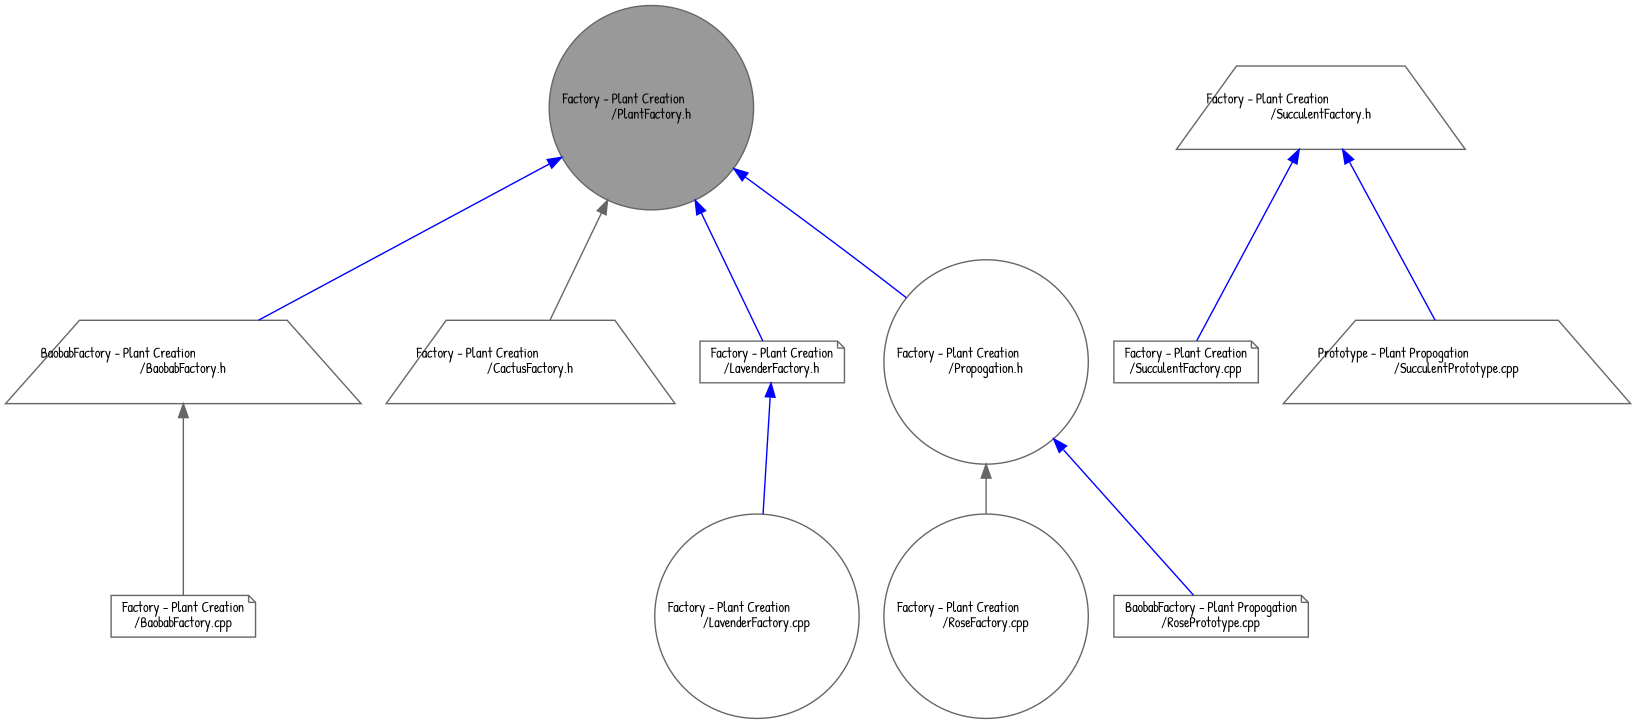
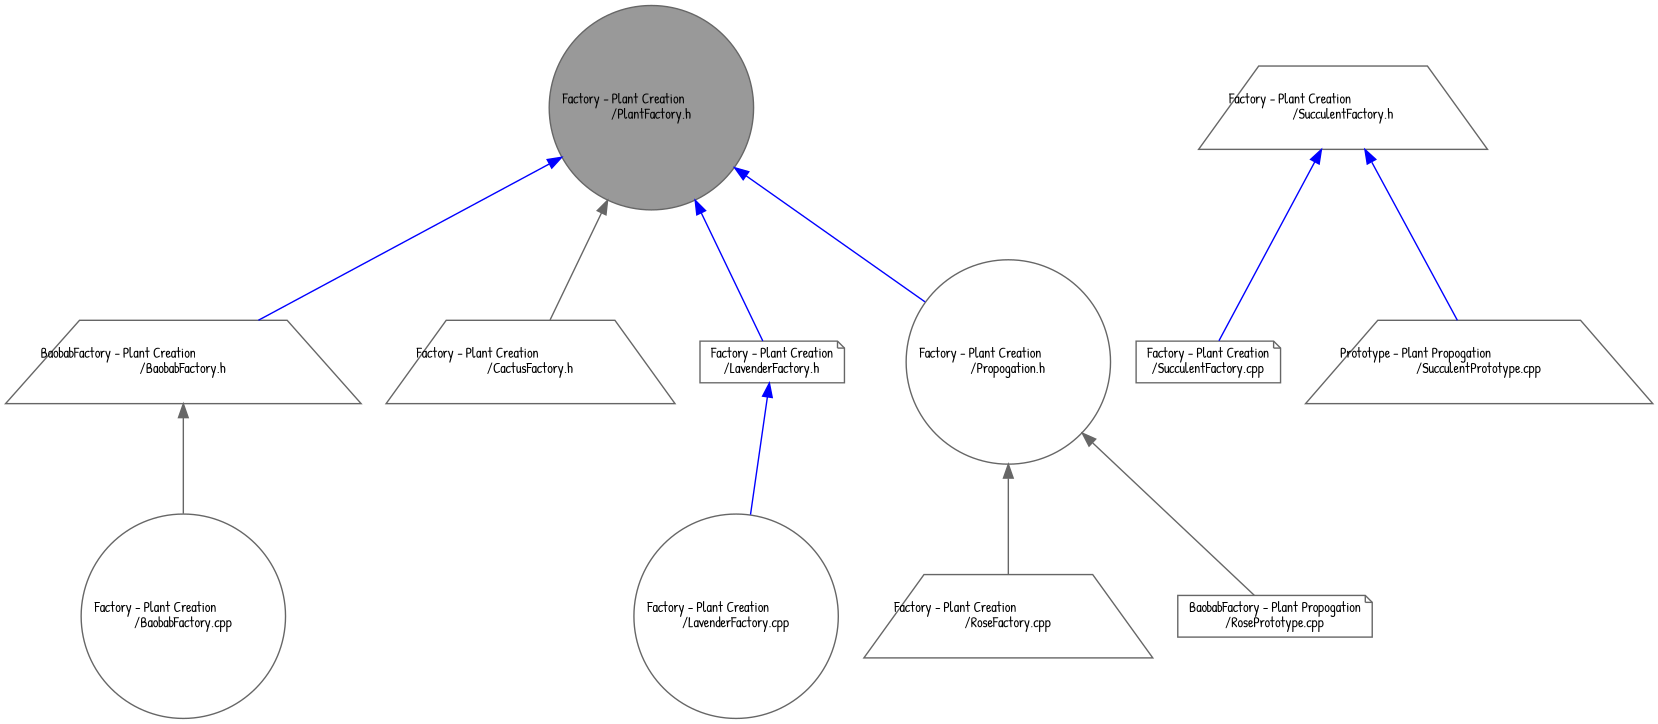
edge "BaobabFactory - Plant Propogation /RosePrototype.cpp" -> "Factory - Plant Creation /Propogation.h": color blue -> gray40
node "Factory - Plant Creation /BaobabFactory.cpp": shape note -> circle
node "Factory - Plant Creation /RoseFactory.cpp": shape circle -> trapezium
